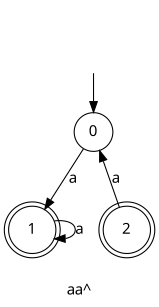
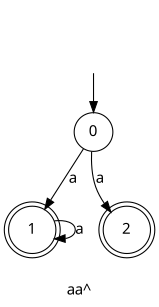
edge "2" -> "0": reversed
